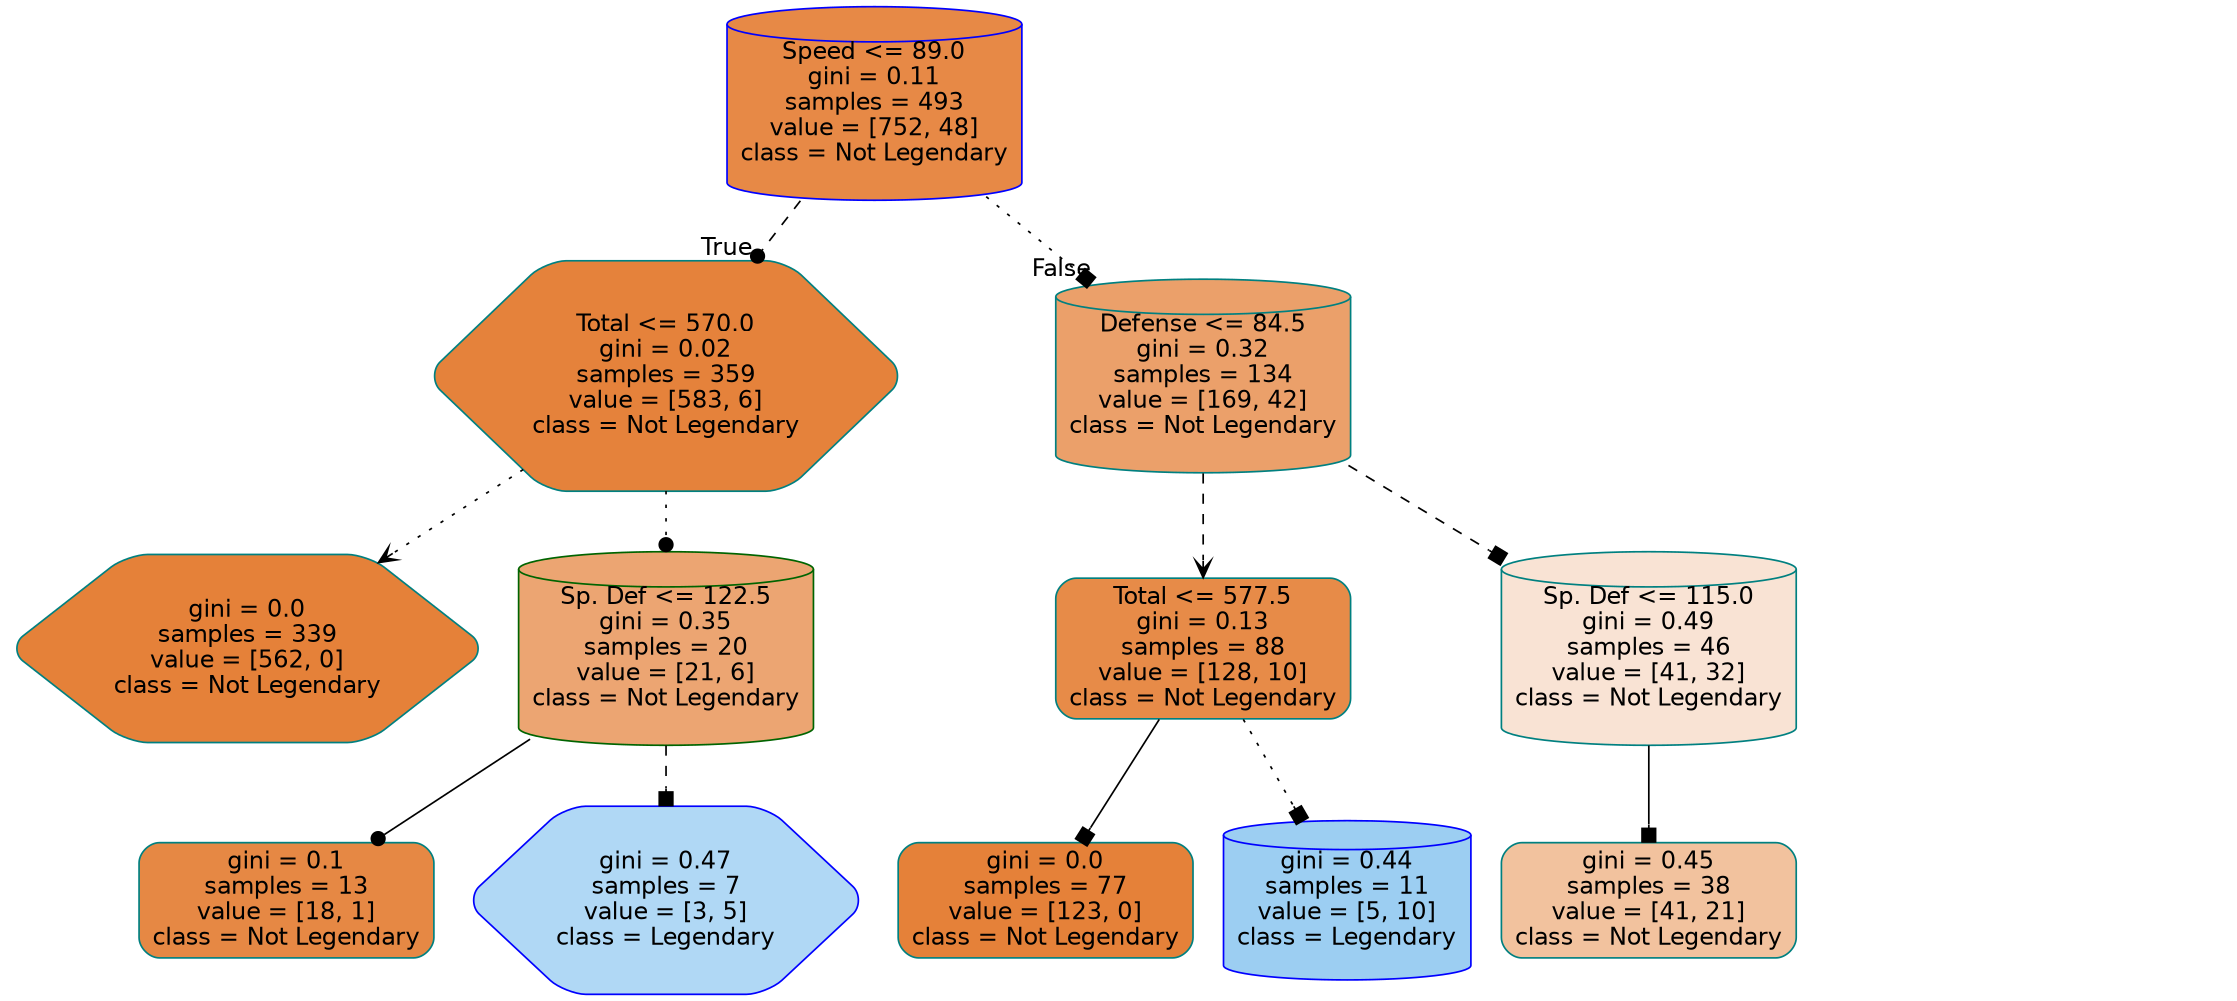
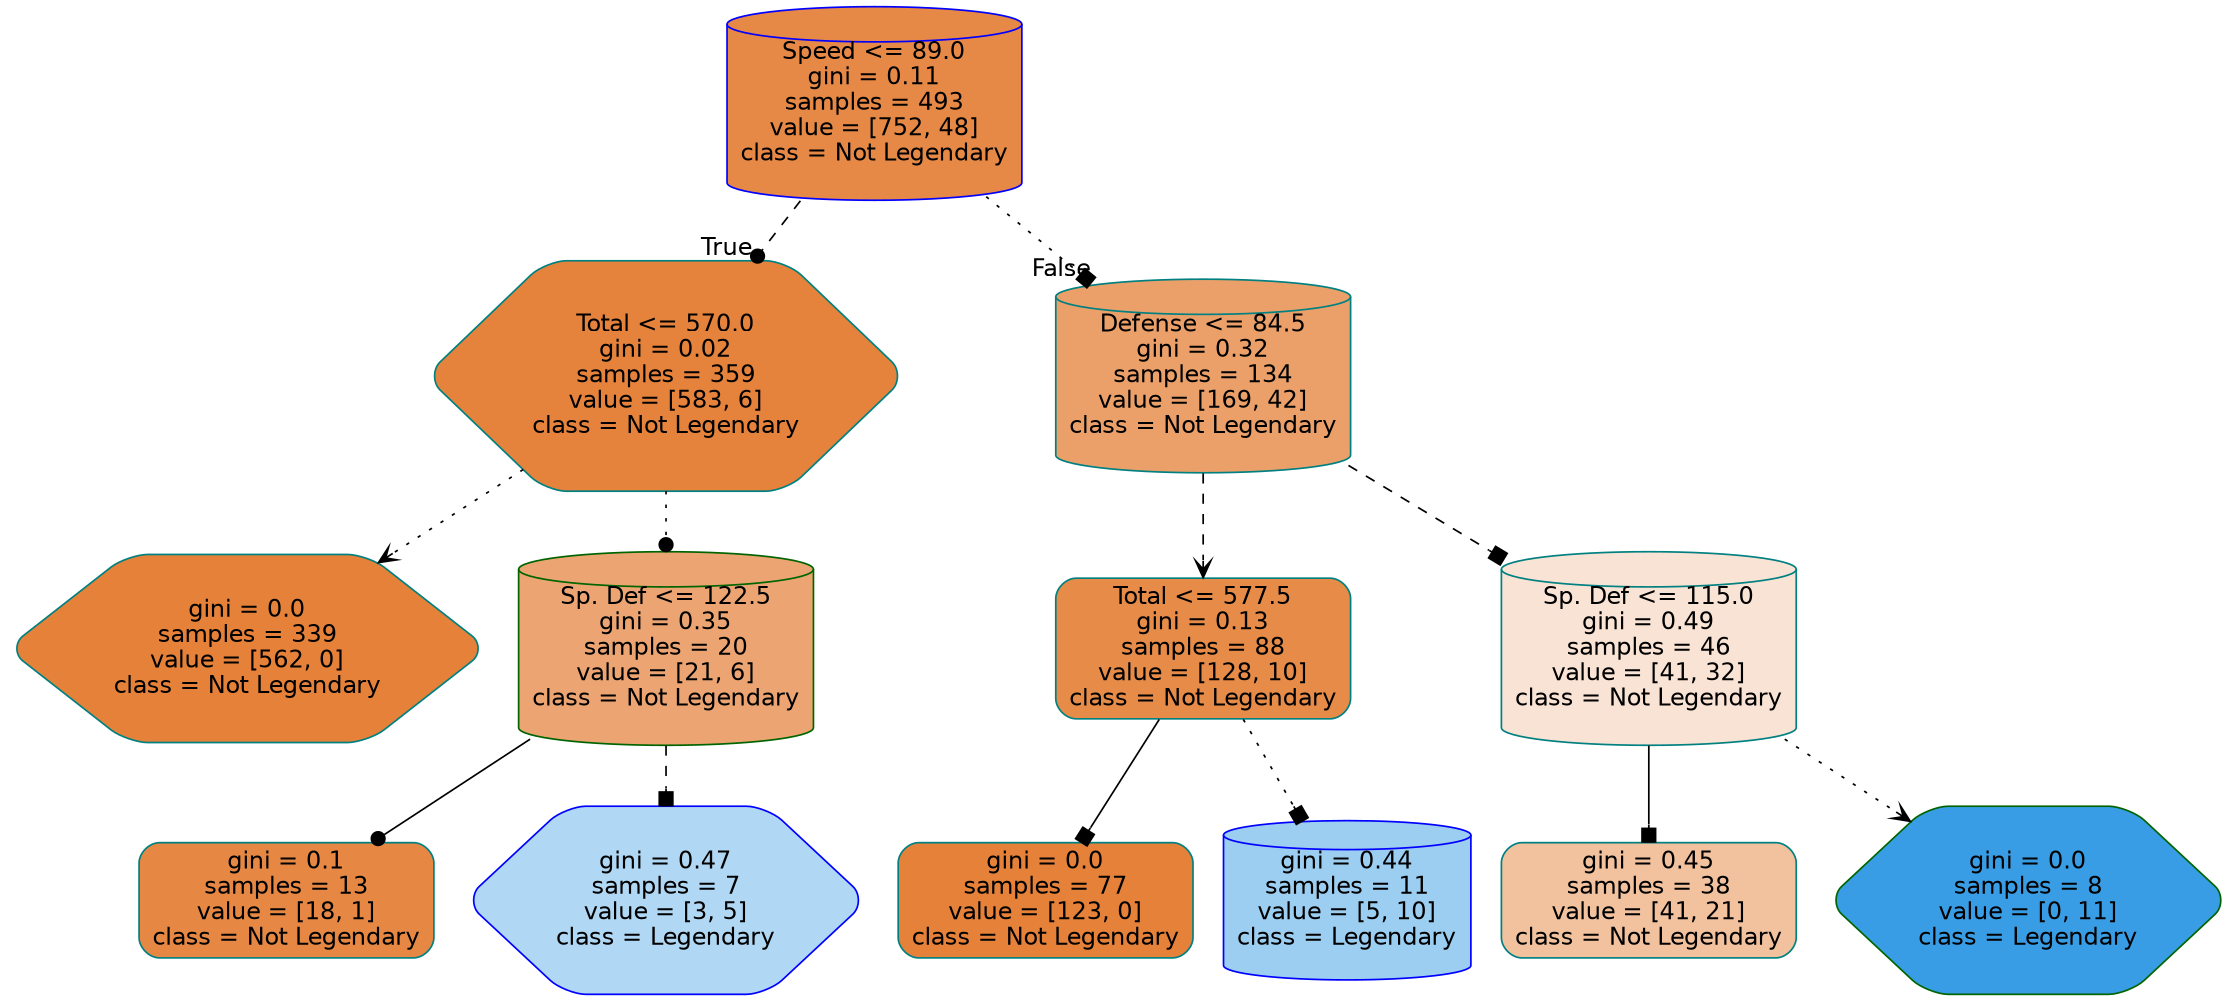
node "gini = 0.0 samples = 8 value = [0, 11] class = Legendary": added
